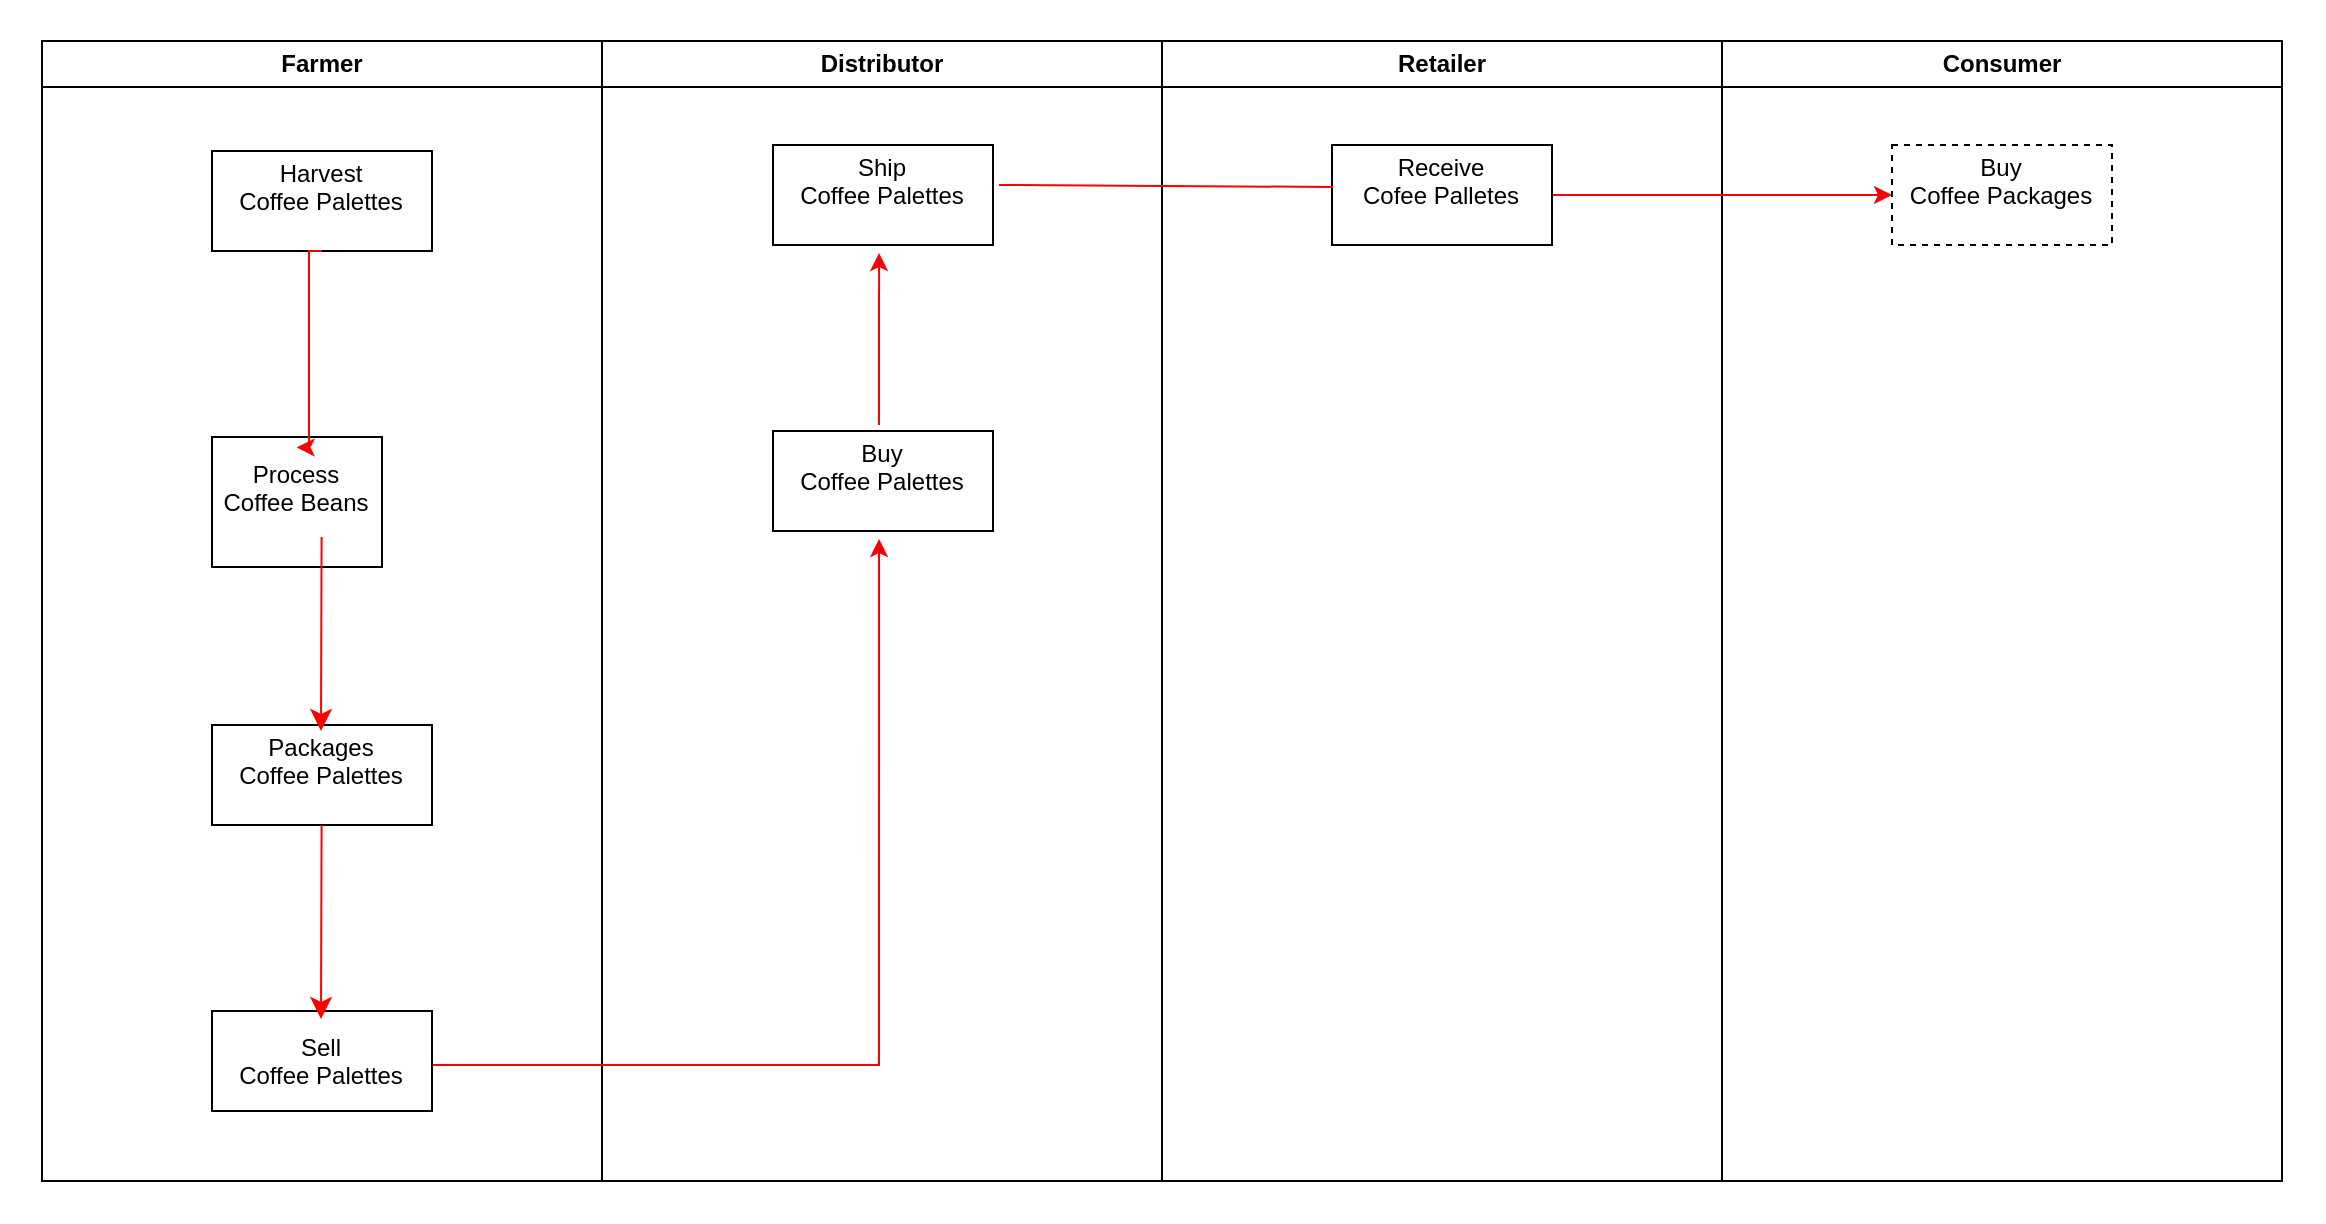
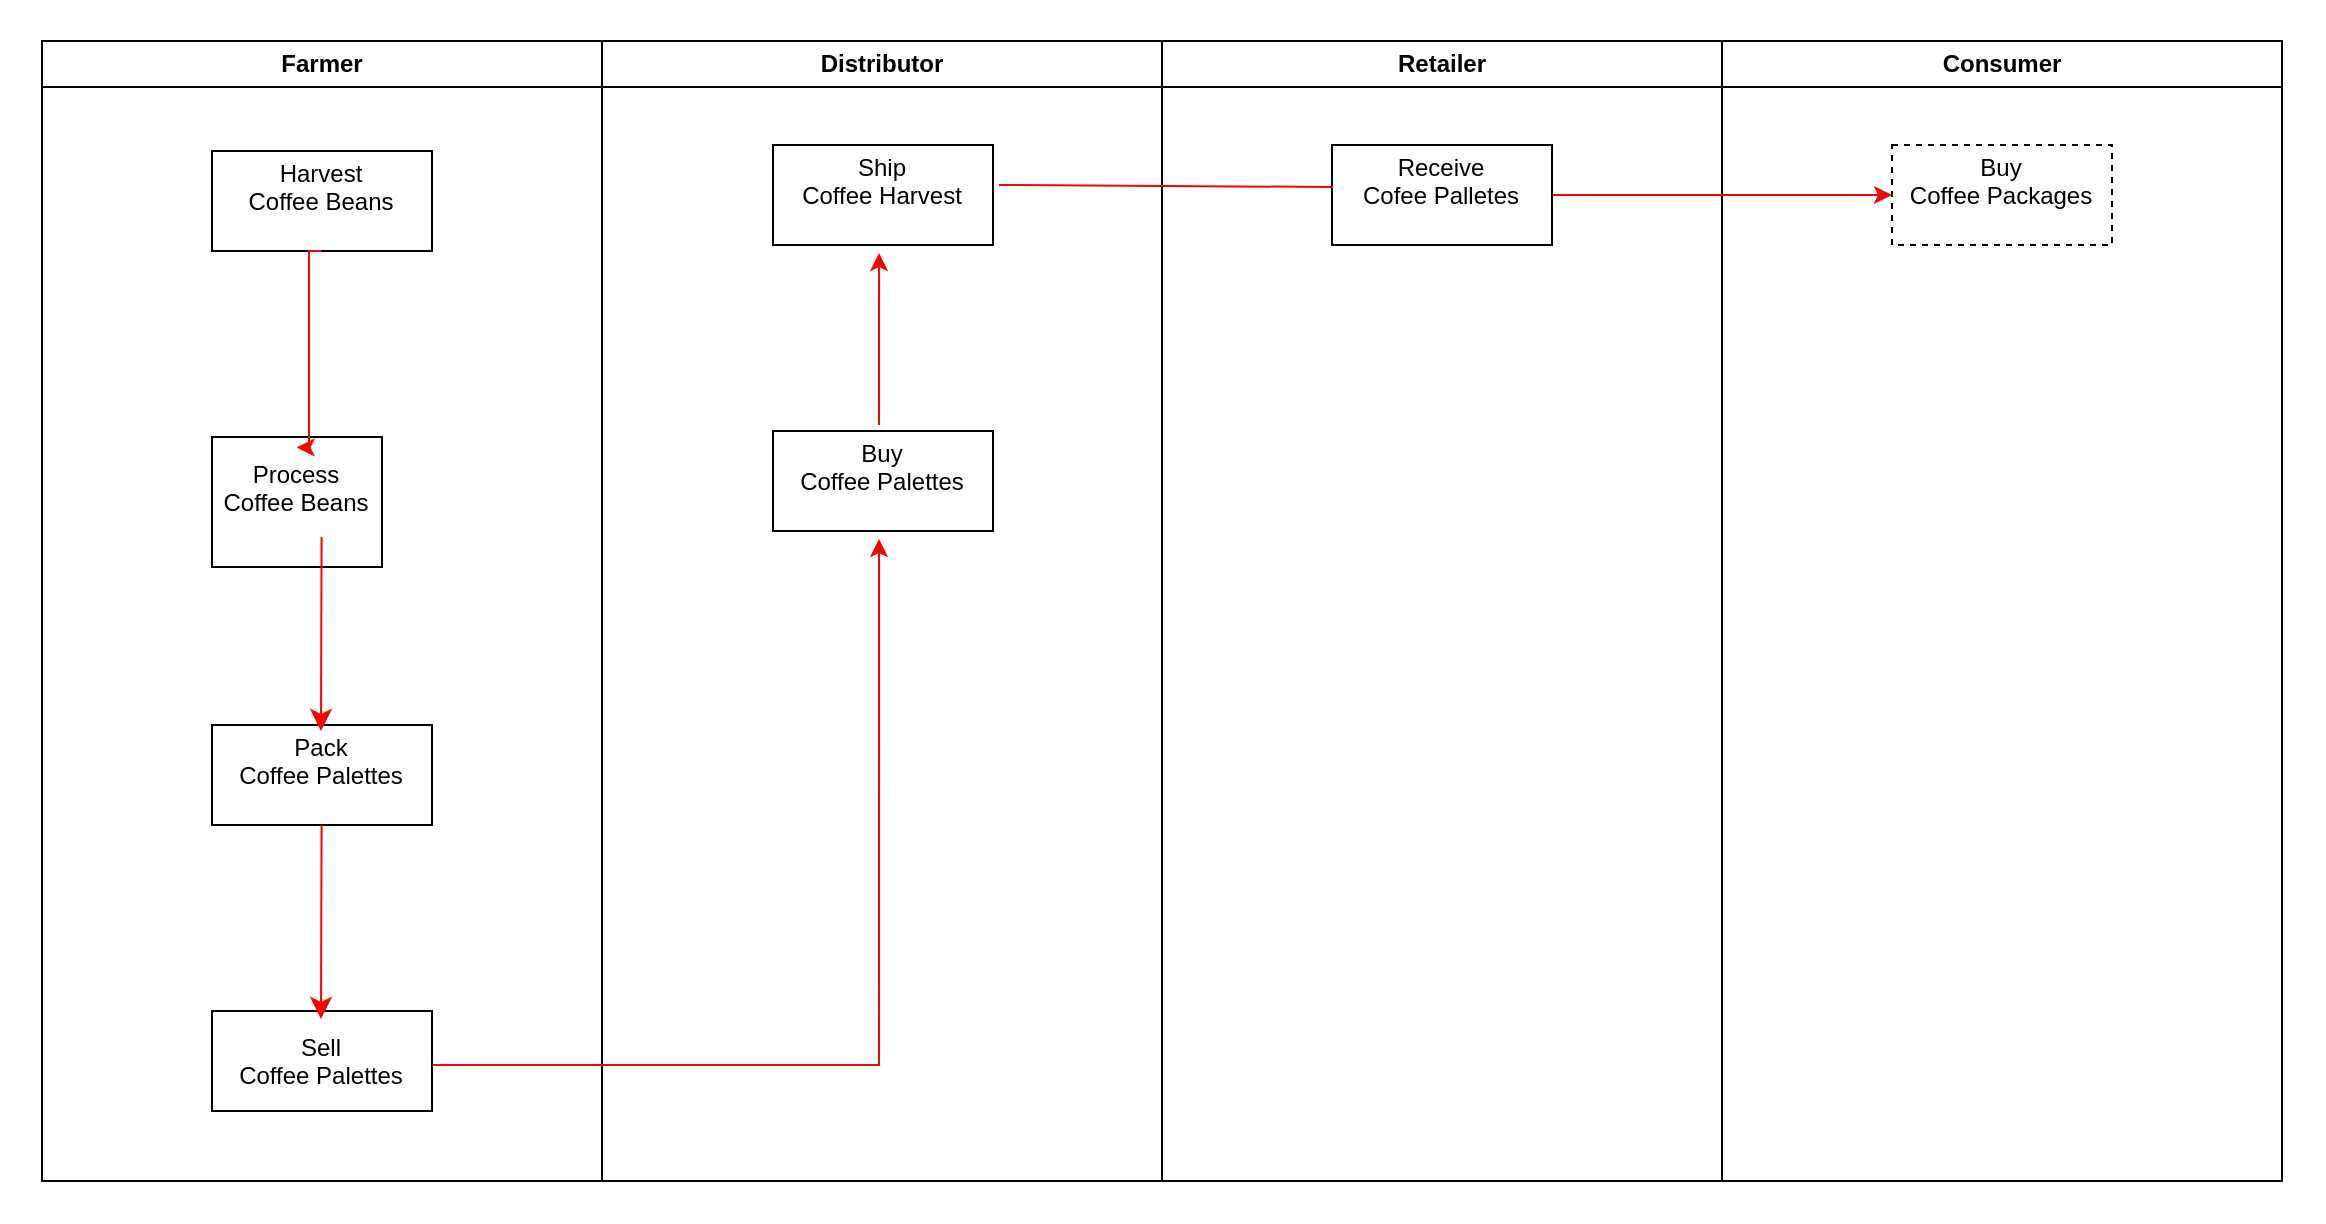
node "Ship Coffee Palettes": label "Ship Coffee Palettes" -> "Ship Coffee Harvest"
node "Harvest Coffee Palettes": label "Harvest Coffee Palettes" -> "Harvest Coffee Beans"
node "Packages Coffee Palettes": label "Packages Coffee Palettes" -> "Pack Coffee Palettes"
